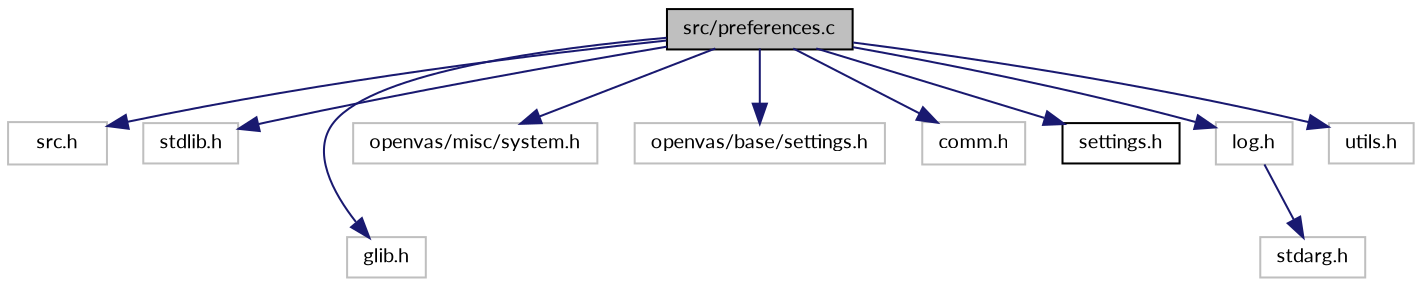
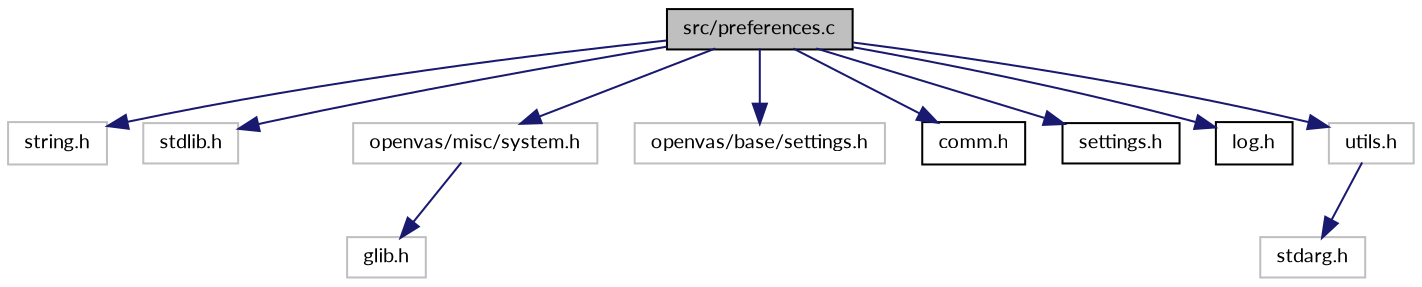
edge "src/preferences.c" -> "glib.h": now "openvas/misc/system.h" -> "glib.h"
node "src.h": label "src.h" -> "string.h"
node "comm.h": color grey75 -> black
node "log.h": color grey75 -> black
edge "log.h" -> "stdarg.h": now "utils.h" -> "stdarg.h"
